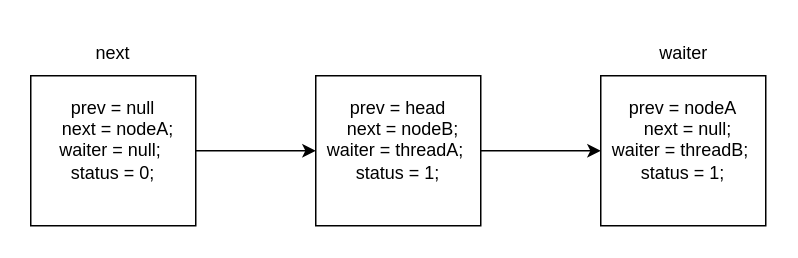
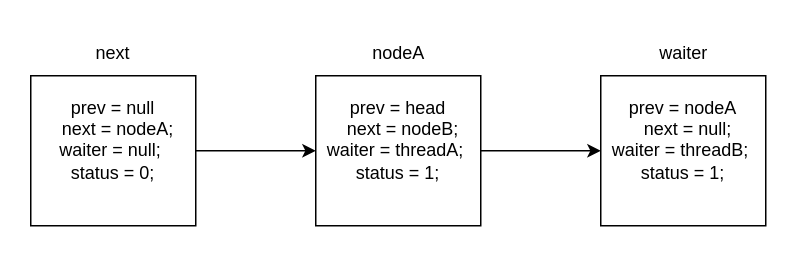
node "nodeA": added
